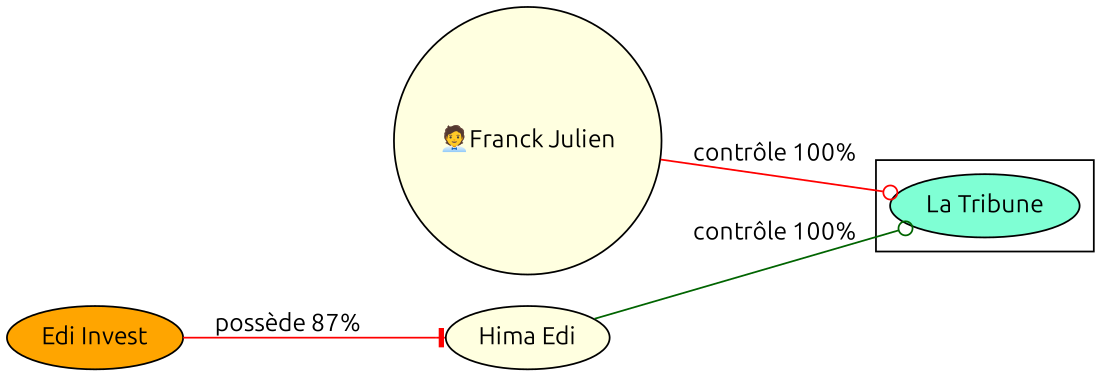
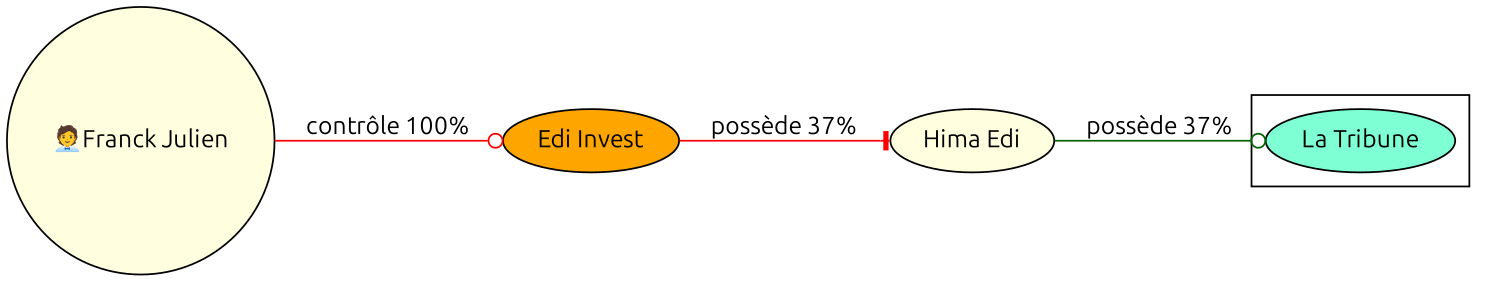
edge "🧑‍💼Franck Julien" -> "La Tribune": now "🧑‍💼Franck Julien" -> "Edi Invest"
edge "Hima Edi" -> "La Tribune": label "contrôle 100%" -> "possède 37%"
edge "Edi Invest" -> "Hima Edi": label "possède 87%" -> "possède 37%"
